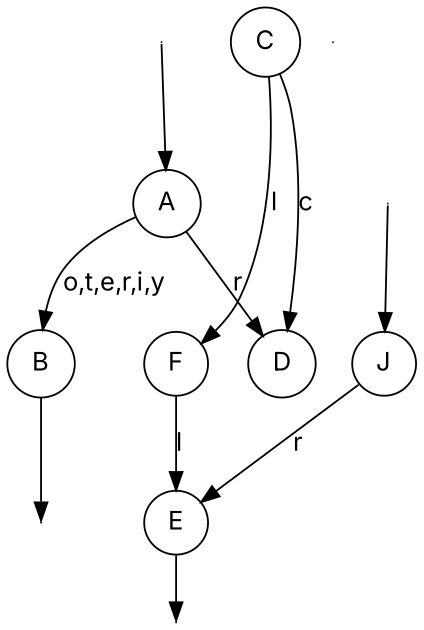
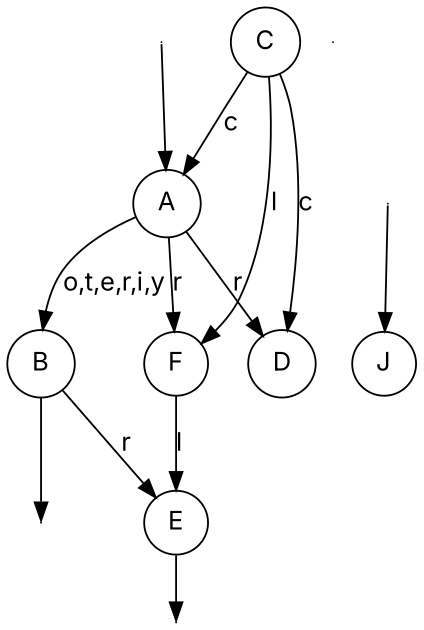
edge "C" -> "A": added, label "c"
edge "A" -> "F": added, label "r"
edge "J" -> "E": now "B" -> "E"
